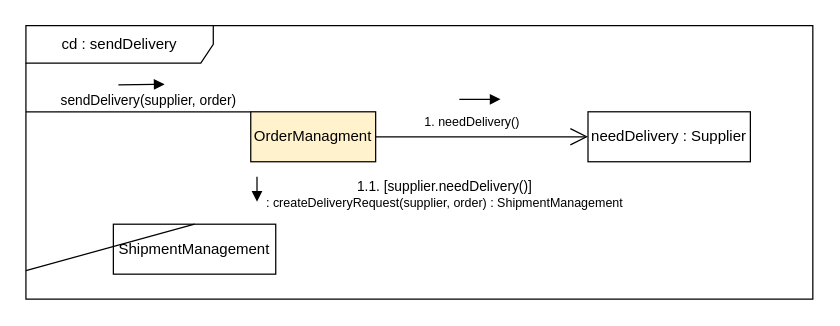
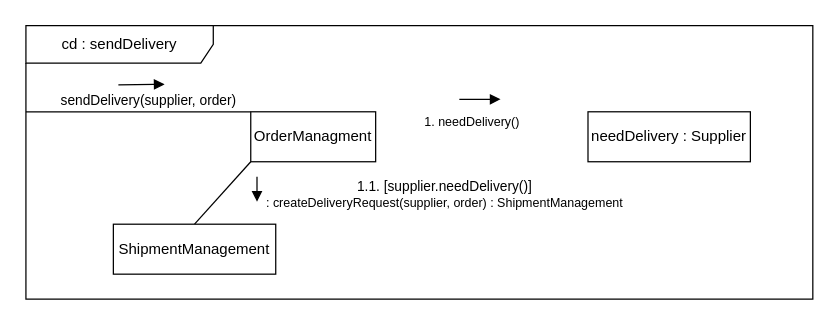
node "OrderManagment": fillcolor #fff2cc -> #ffffff
edge "OrderManagment" -> "needDelivery : Supplier": removed
edge "cd : sendDelivery" -- "ShipmentManagement": now "OrderManagment" -- "ShipmentManagement"
